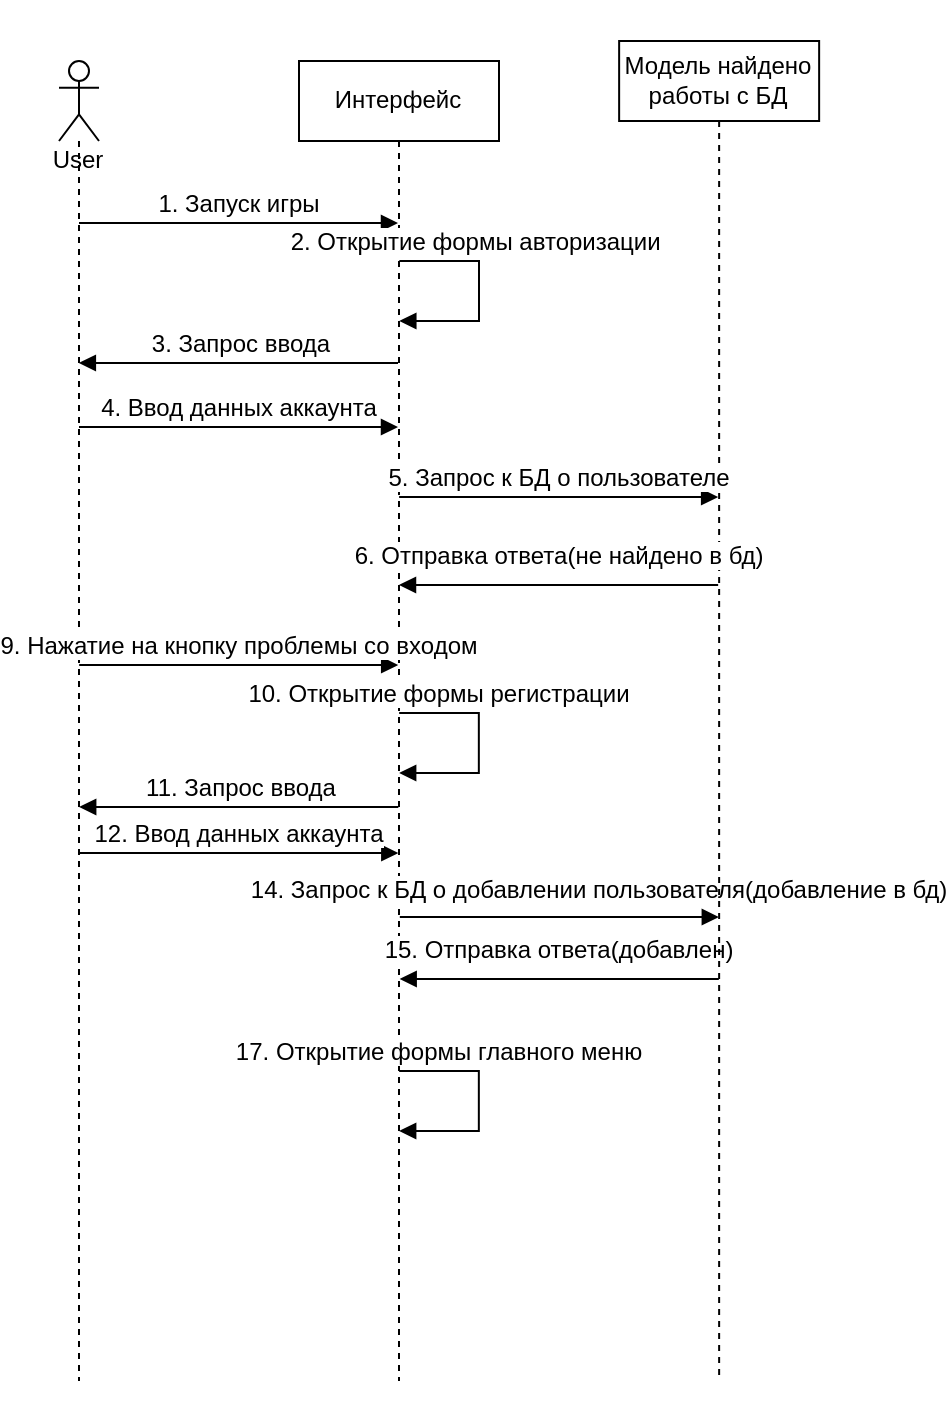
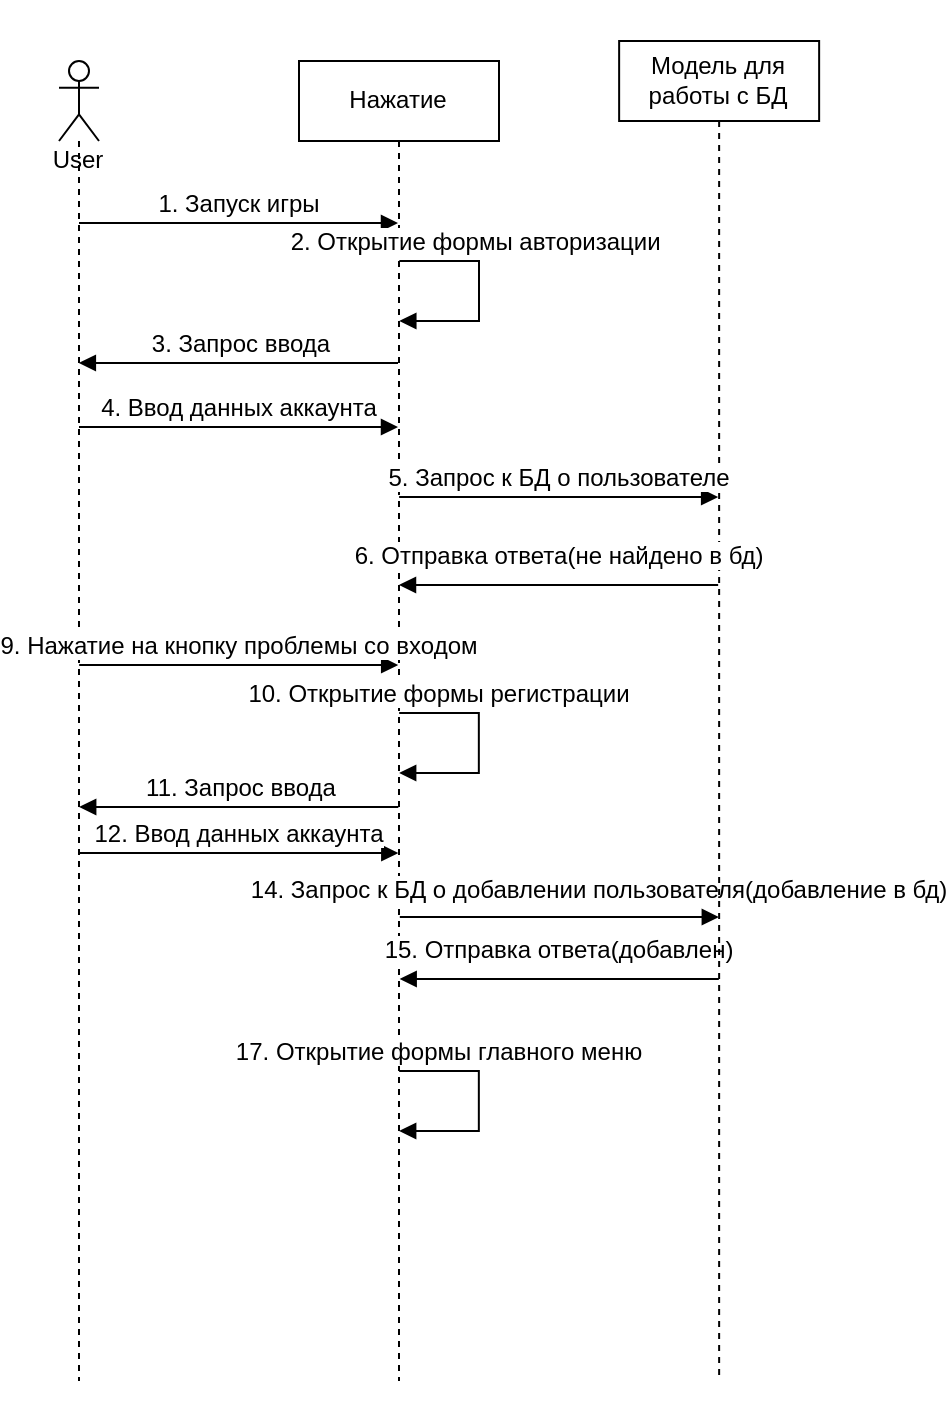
node "Модель найдено работы с БД": label "Модель найдено работы с БД" -> "Модель для работы с БД"
node "Интерфейс": label "Интерфейс" -> "Нажатие"
